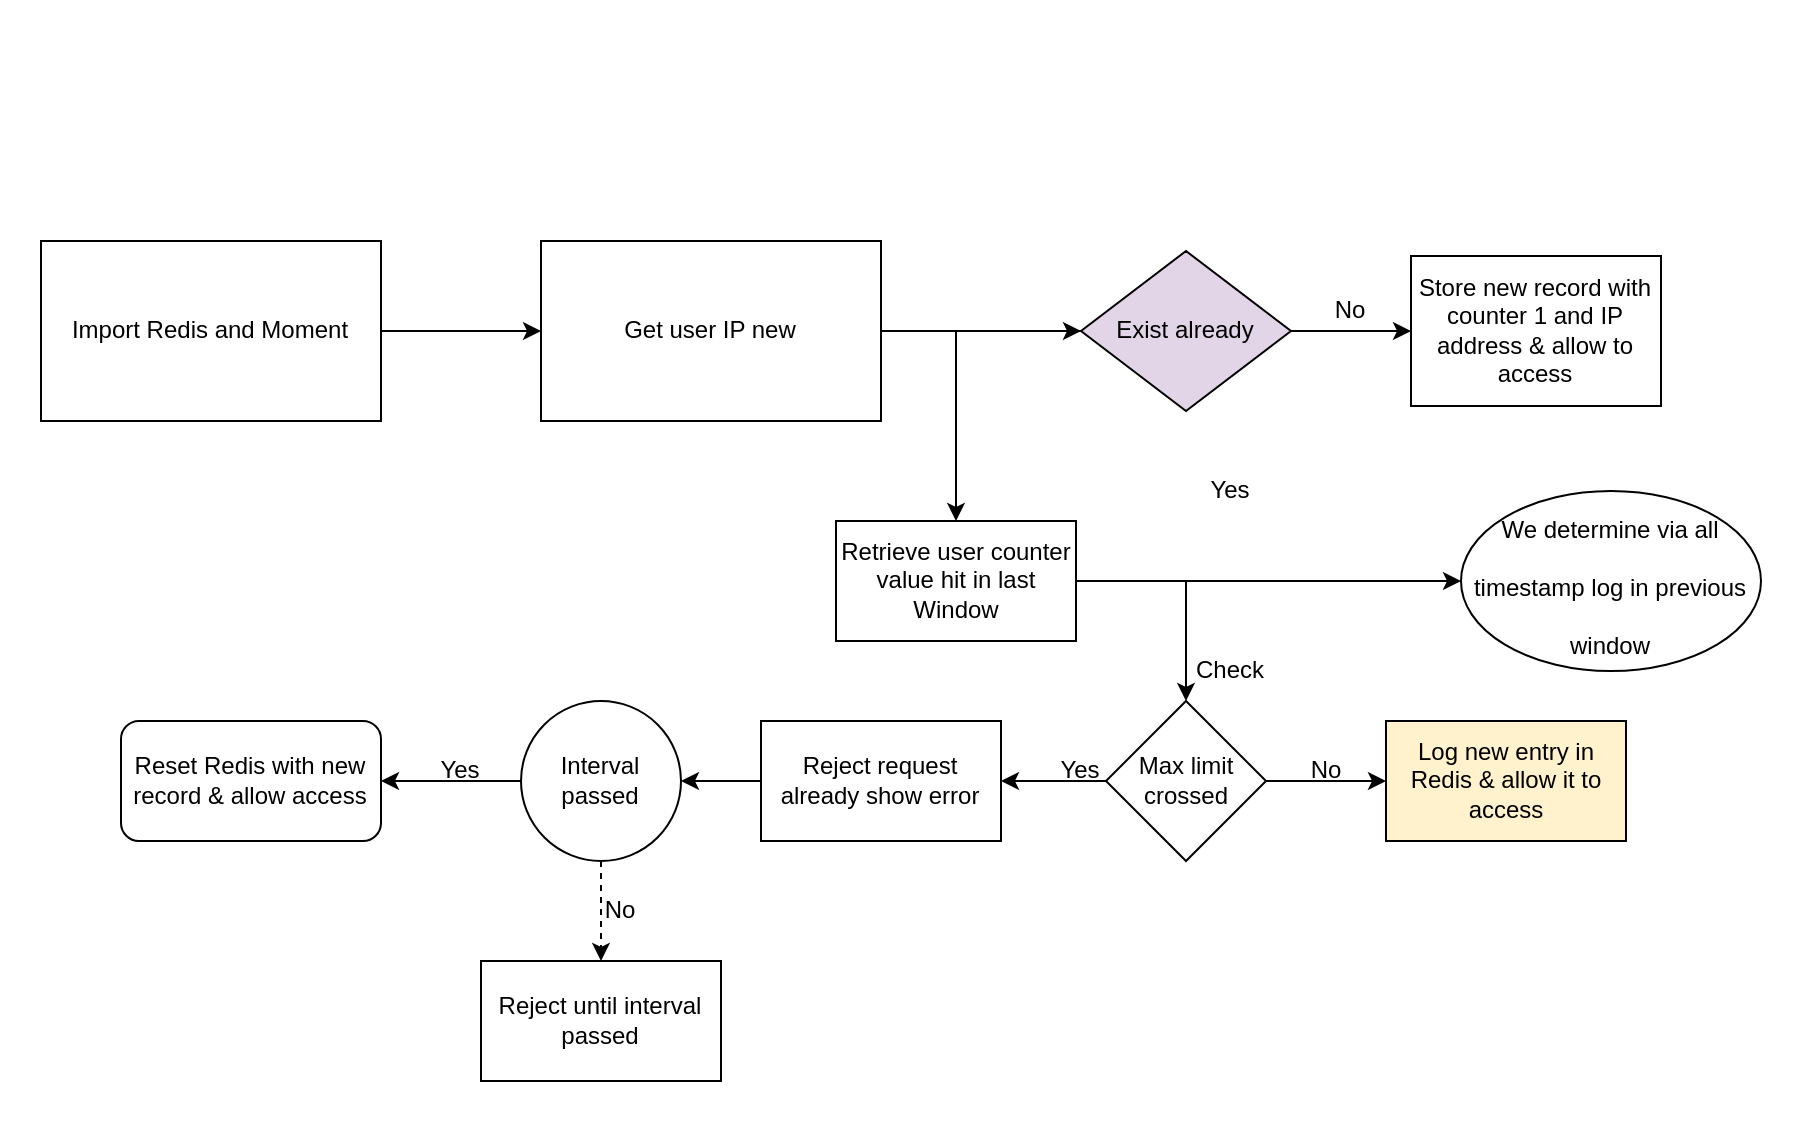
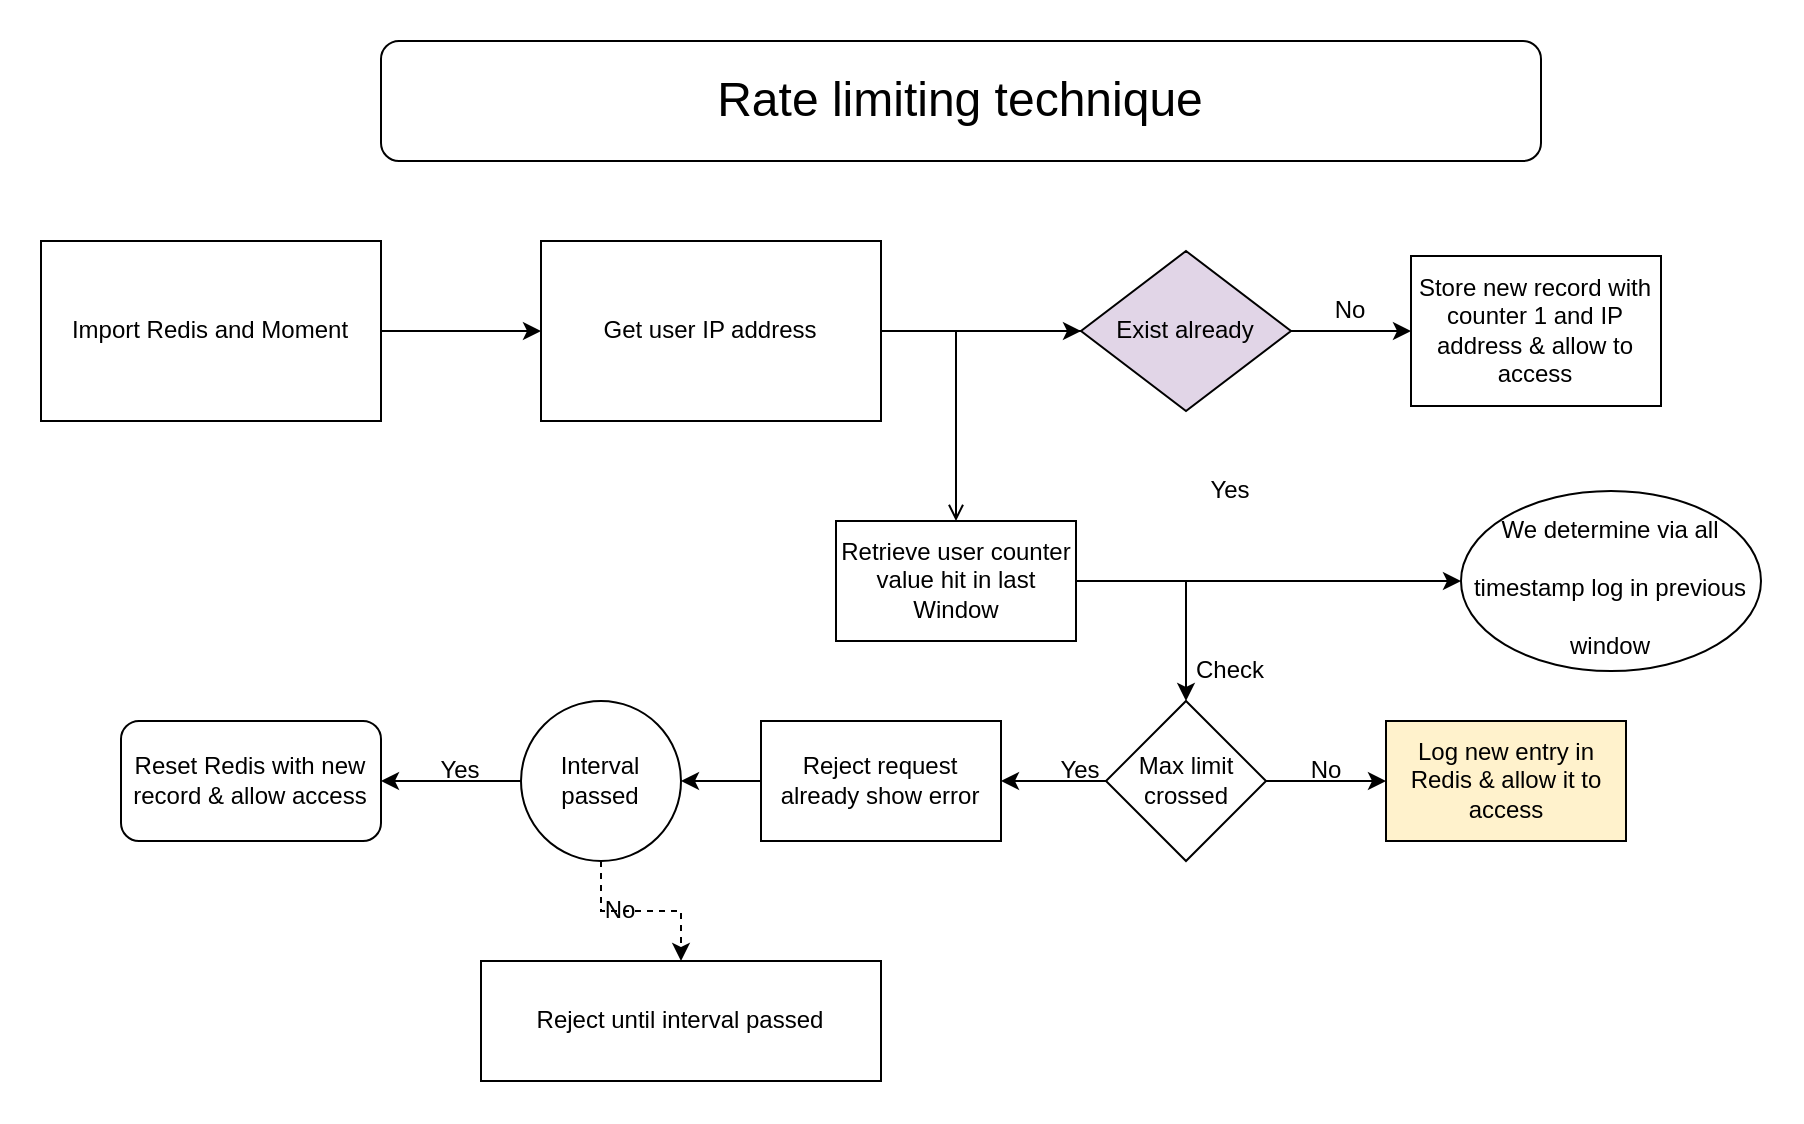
node "Rate limiting technique": added
node "Get user IP new": label "Get user IP new" -> "Get user IP address"
edge "Exist already" -> "Retrieve user counter value hit in last Window": arrowhead classic -> open
node "Reject until interval passed": size 240x120 -> 400x120
